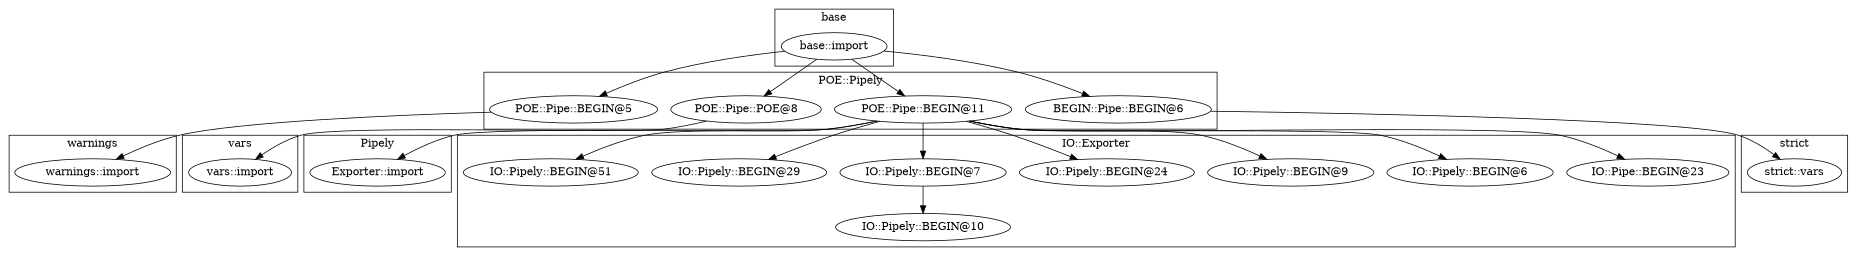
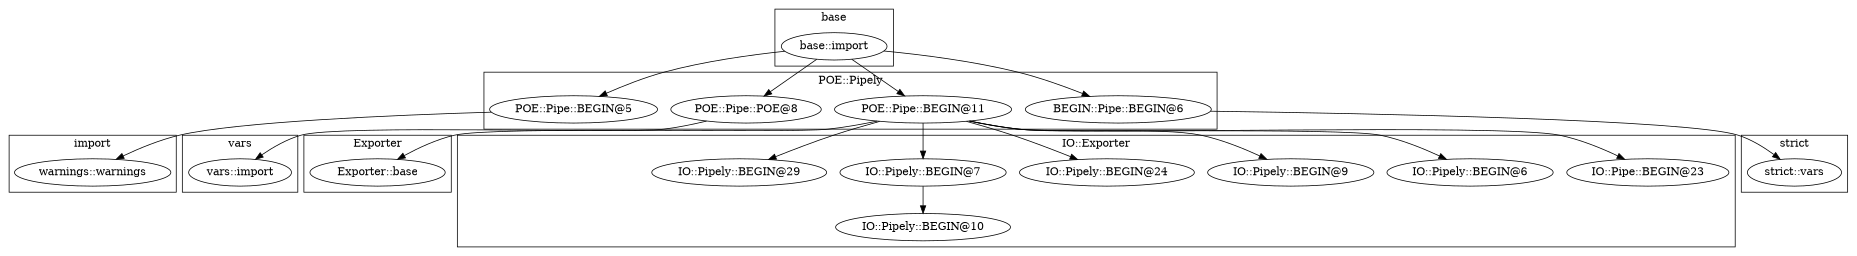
cluster "warnings": label "warnings" -> "import"
cluster "Pipely": label "Pipely" -> "Exporter"
node "warnings::import": label "warnings::import" -> "warnings::warnings"
node "Exporter::import": label "Exporter::import" -> "Exporter::base"
node "IO::Pipely::BEGIN@51": removed
